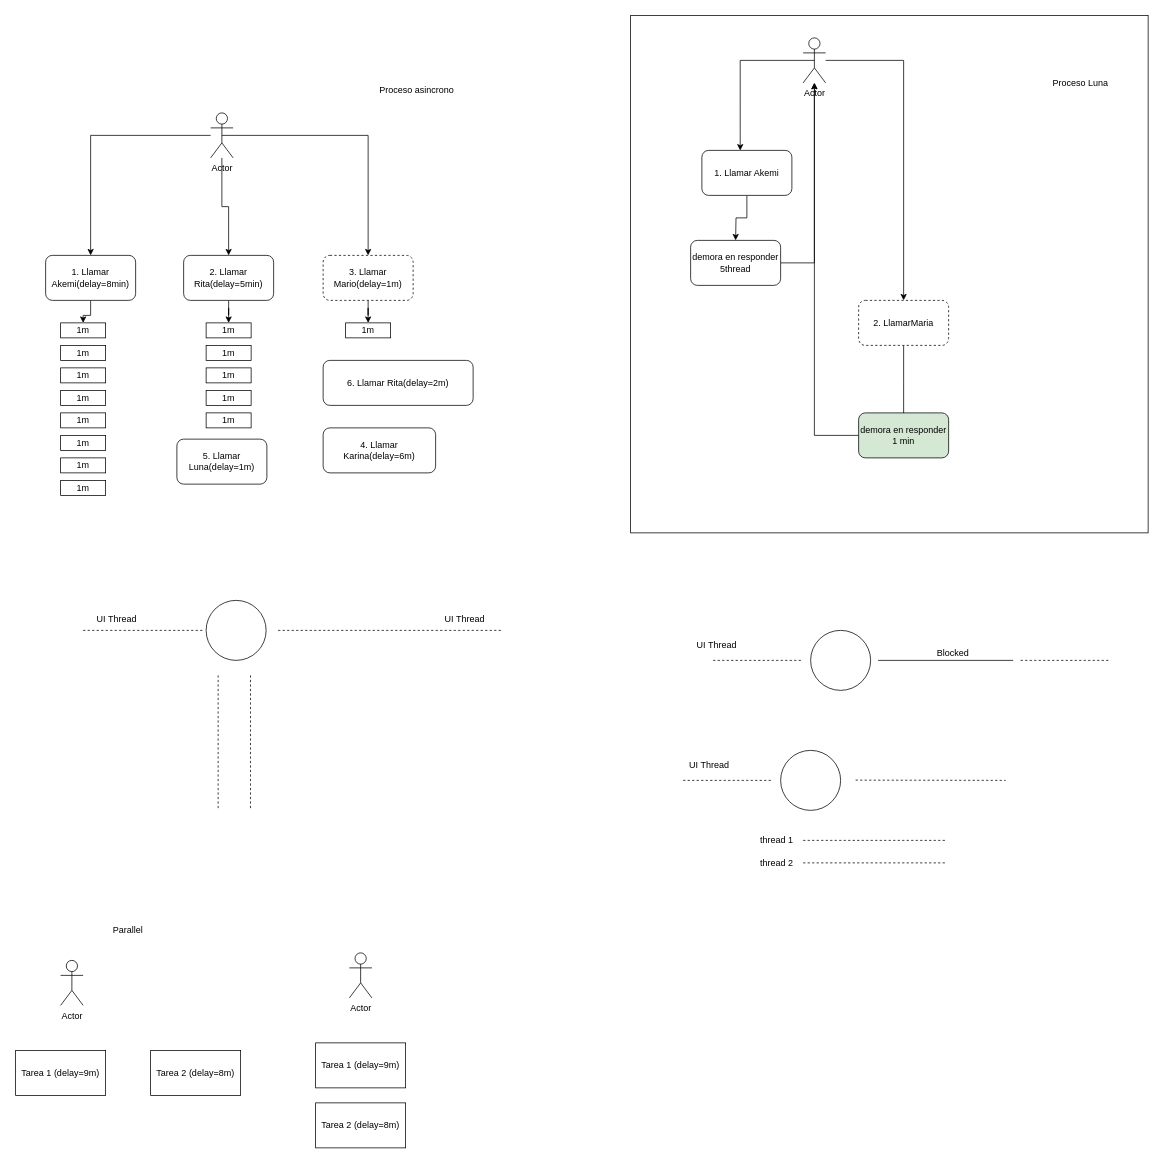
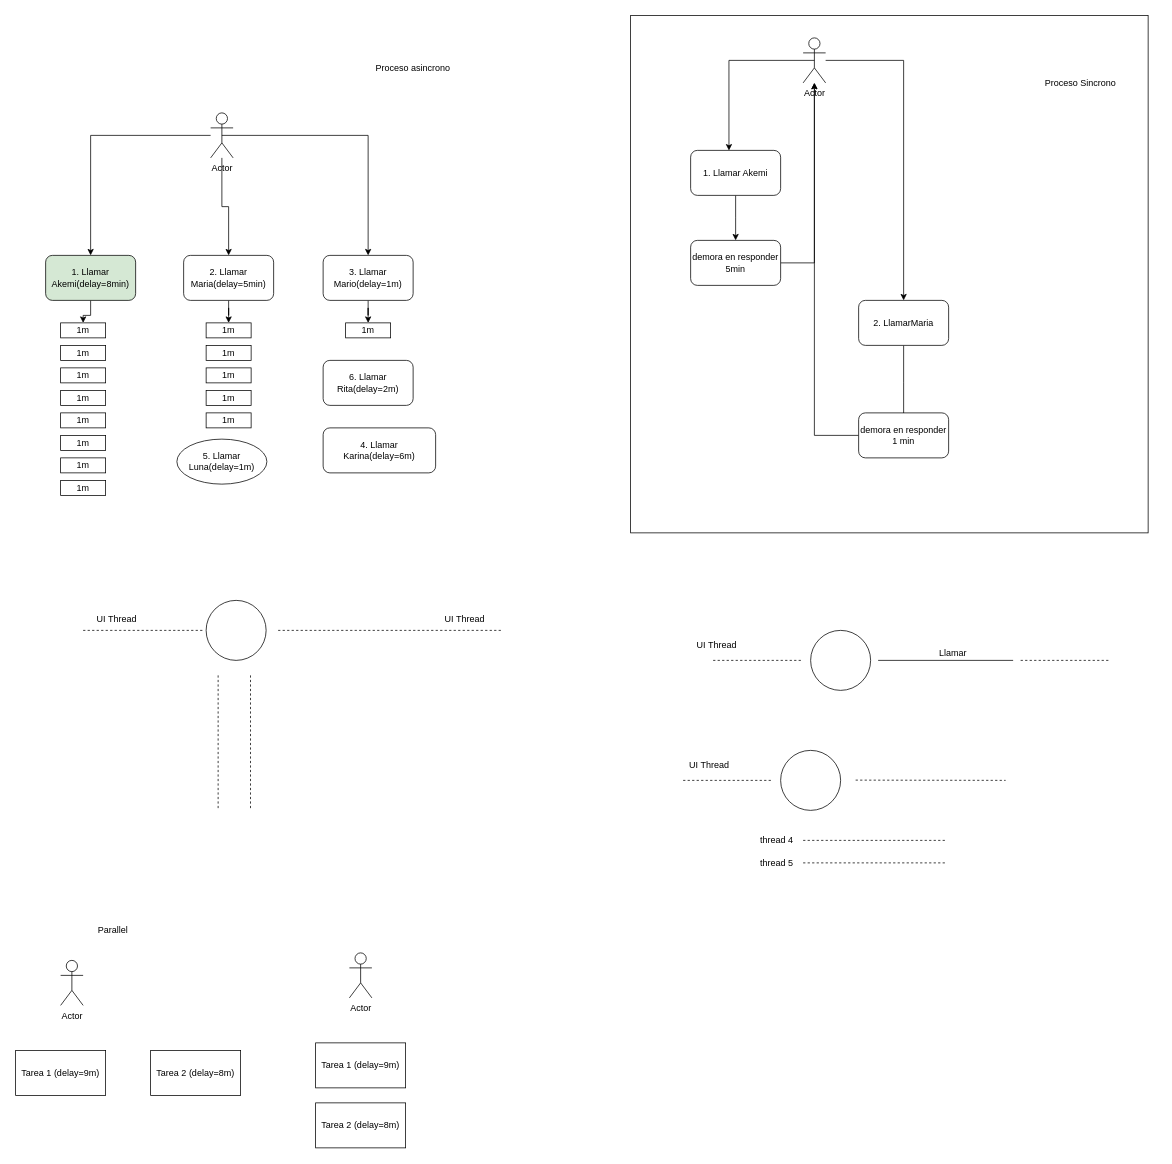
node "Proceso Luna": label "Proceso Luna" -> "Proceso Sincrono"
node "Proceso asincrono": moved (417, 90) -> (413, 68)
node "1. Llamar Akemi": moved (747, 173) -> (735, 173)
node "demora en responder 5thread": label "demora en responder 5thread" -> "demora en responder 5min"
node "1. Llamar Akemi(delay=8min)": fillcolor #ffffff -> #d5e8d4
node "2. Llamar Rita(delay=5min)": label "2. Llamar Rita(delay=5min)" -> "2. Llamar Maria(delay=5min)"
node "3. Llamar Mario(delay=1m)": style dashed -> solid
node "2. LlamarMaria": style dashed -> solid
node "6. Llamar Rita(delay=2m)": size 150x45 -> 90x45
node "demora en responder 1 min": fillcolor #d5e8d4 -> #ffffff
node "5. Llamar Luna(delay=1m)": shape rounded rectangle -> ellipse
node "Blocked": label "Blocked" -> "Llamar"
node "thread 1": label "thread 1" -> "thread 4"
node "thread 2": label "thread 2" -> "thread 5"
node "Parallel": moved (128, 930) -> (113, 930)
